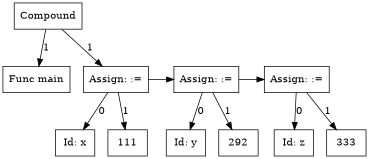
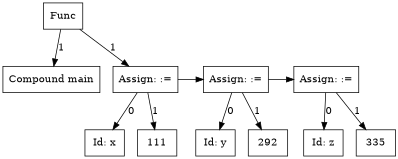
node "Compound": label "Compound" -> "Func"
node "Func main": label "Func main" -> "Compound main"
node "333": label "333" -> "335"
